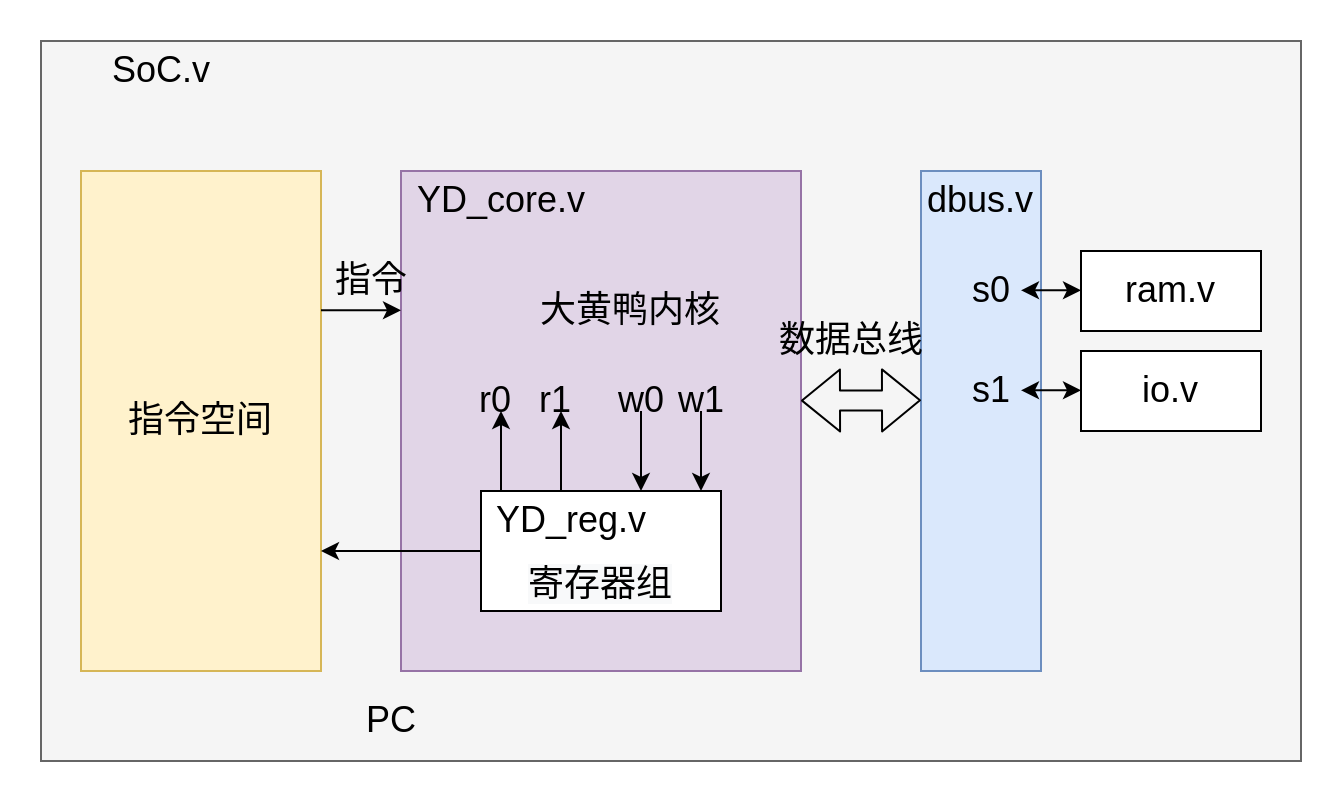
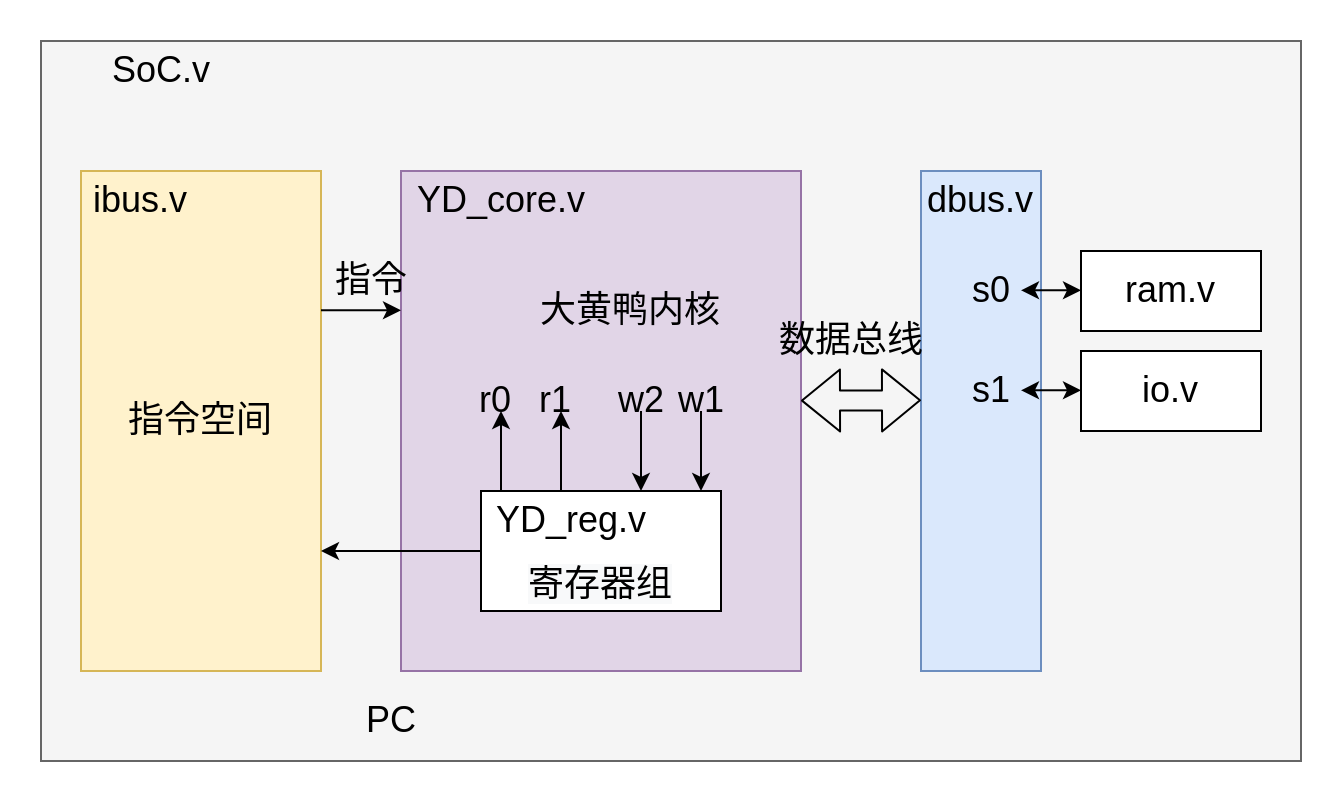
node "ibus.v": added
node "w0": label "w0" -> "w2"
